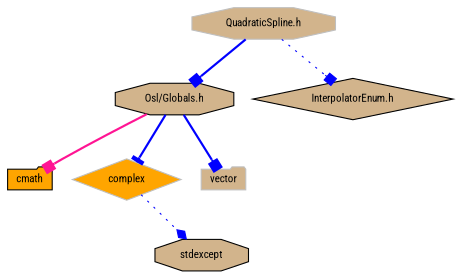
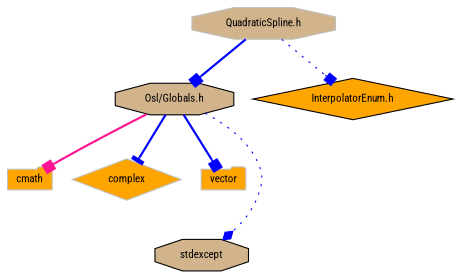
node "InterpolatorEnum.h": fillcolor tan -> orange
node "cmath": color black -> grey75
node "vector": fillcolor tan -> orange
edge "complex" -> "stdexcept": now "Osl/Globals.h" -> "stdexcept"
